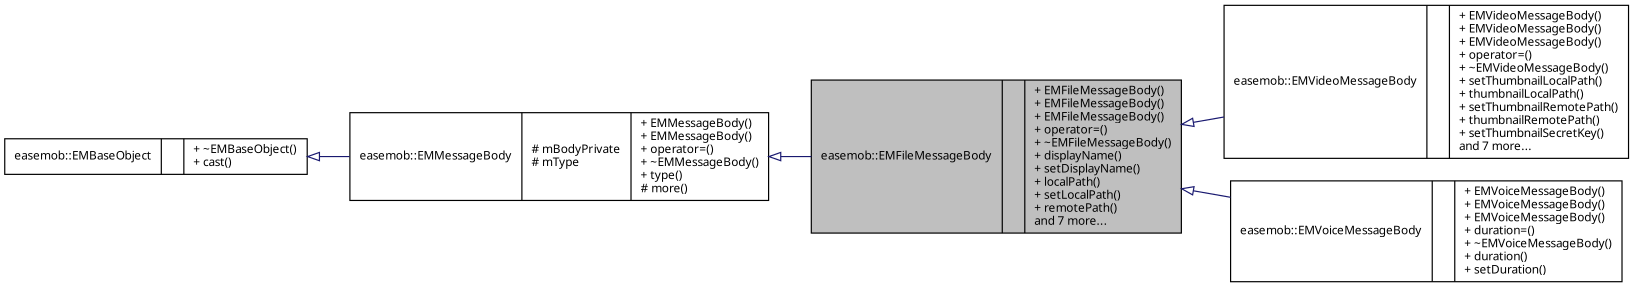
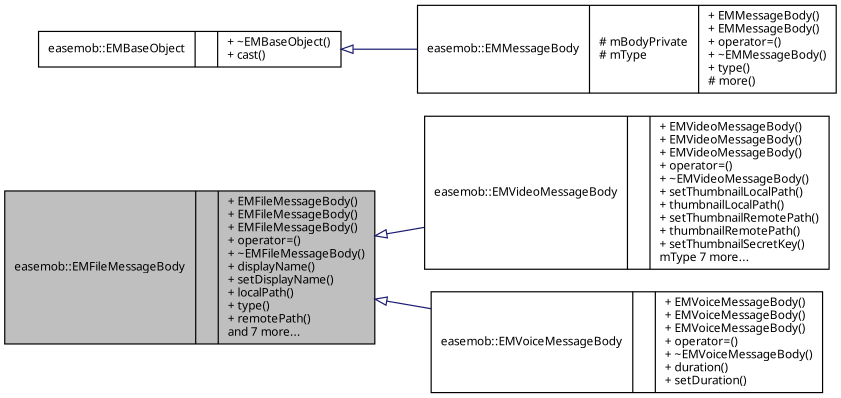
node "easemob::EMVideoMessageBody": text "and 7 more..." -> "mType 7 more..."
edge "easemob::EMFileMessageBody" -> "easemob::EMMessageBody": removed
node "easemob::EMFileMessageBody": text "+ setLocalPath()" -> "+ type()"
node "easemob::EMVoiceMessageBody": text "+ duration=()" -> "+ operator=()"
